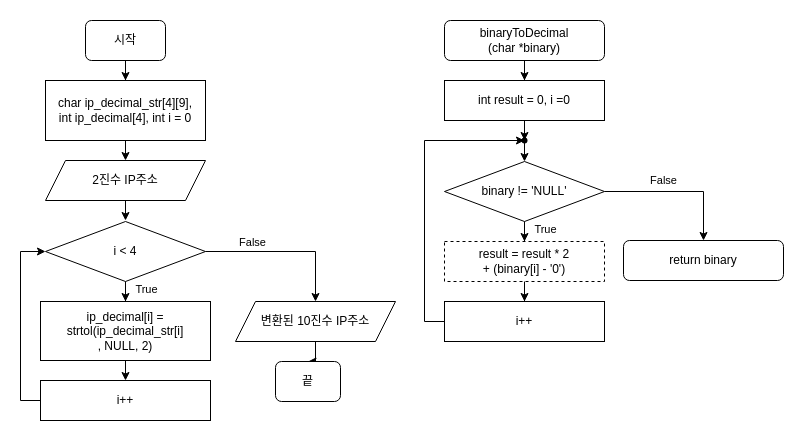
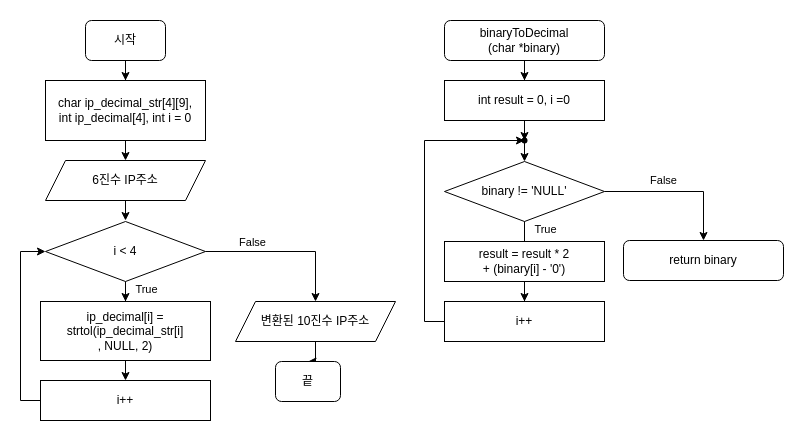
node "2진수 IP주소": label "2진수 IP주소" -> "6진수 IP주소"
edge "binary != 'NULL'" -> "result = result * 2 + (binary[i] - '0')": arrowhead classic -> none
node "result = result * 2 + (binary[i] - '0')": style dashed -> solid
